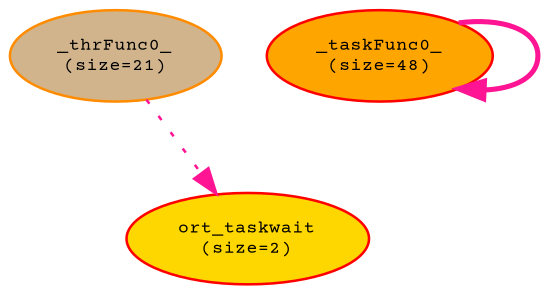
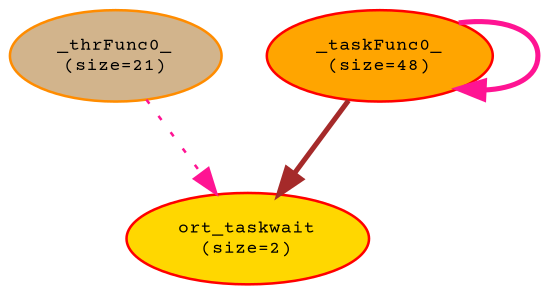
edge "_taskFunc0_ (size=48)" -> "ort_taskwait (size=2)": added
